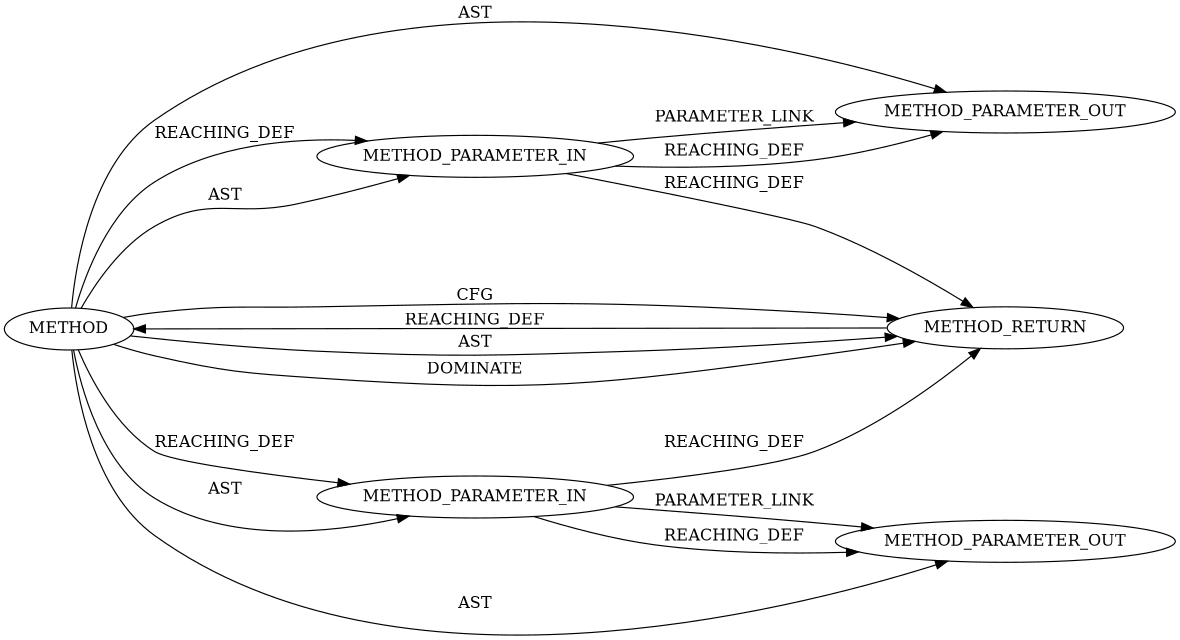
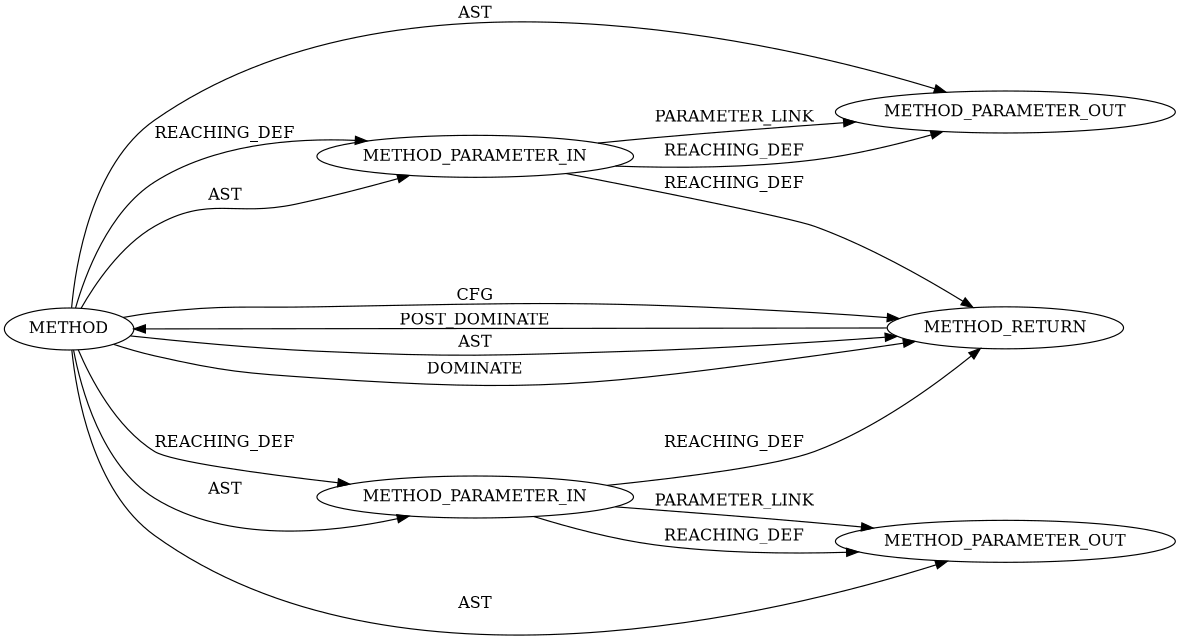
edge "METHOD_RETURN" -> "METHOD": label "REACHING_DEF" -> "POST_DOMINATE"
